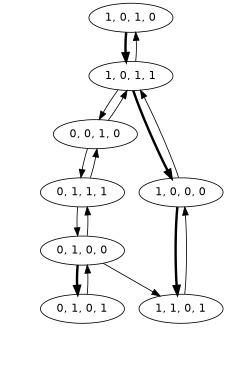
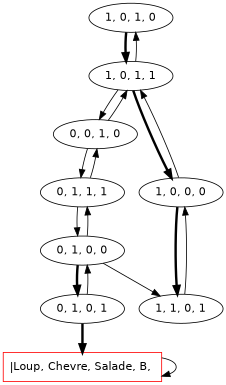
node "|Loup, Chevre, Salade, B,": added
